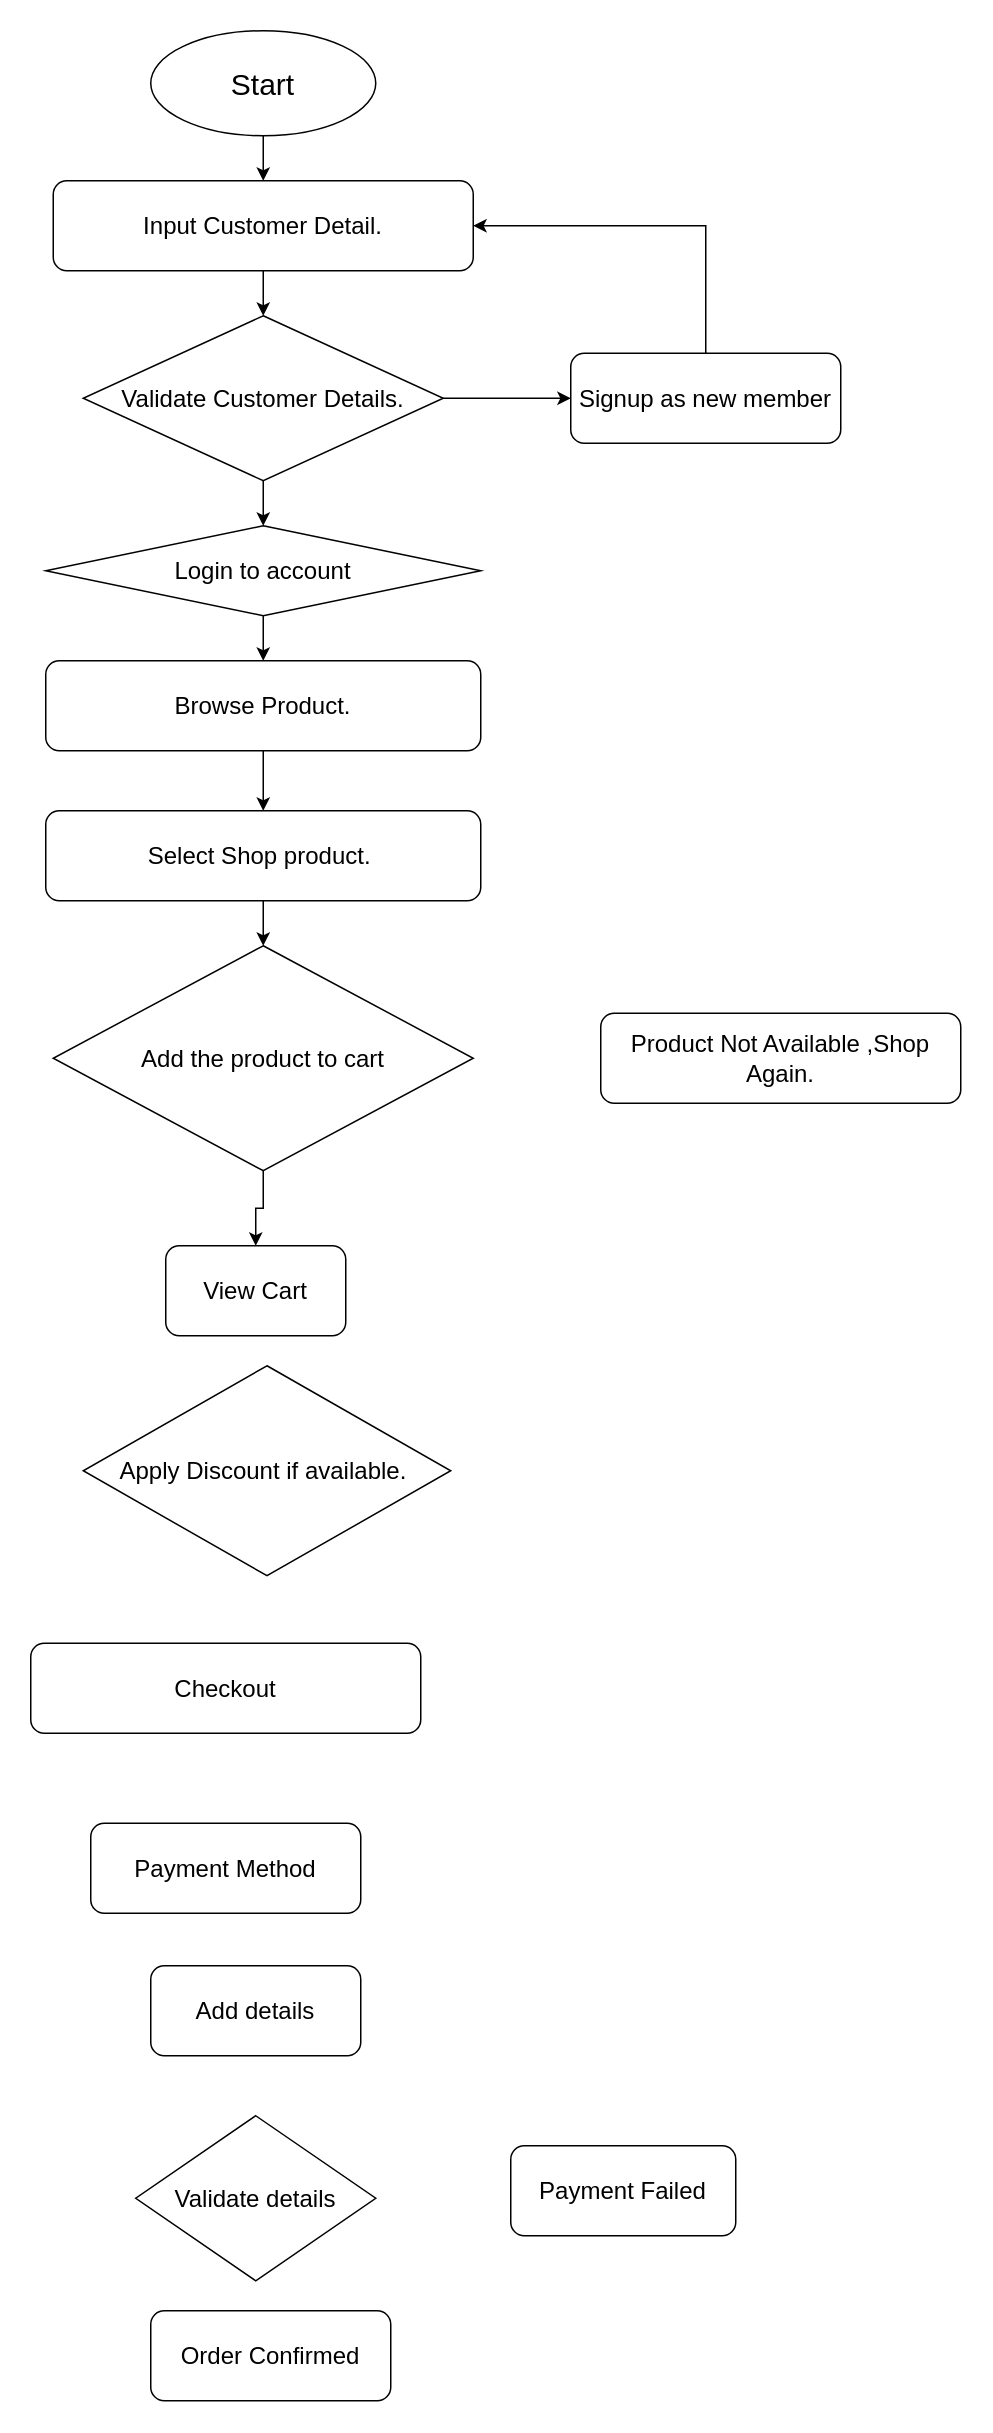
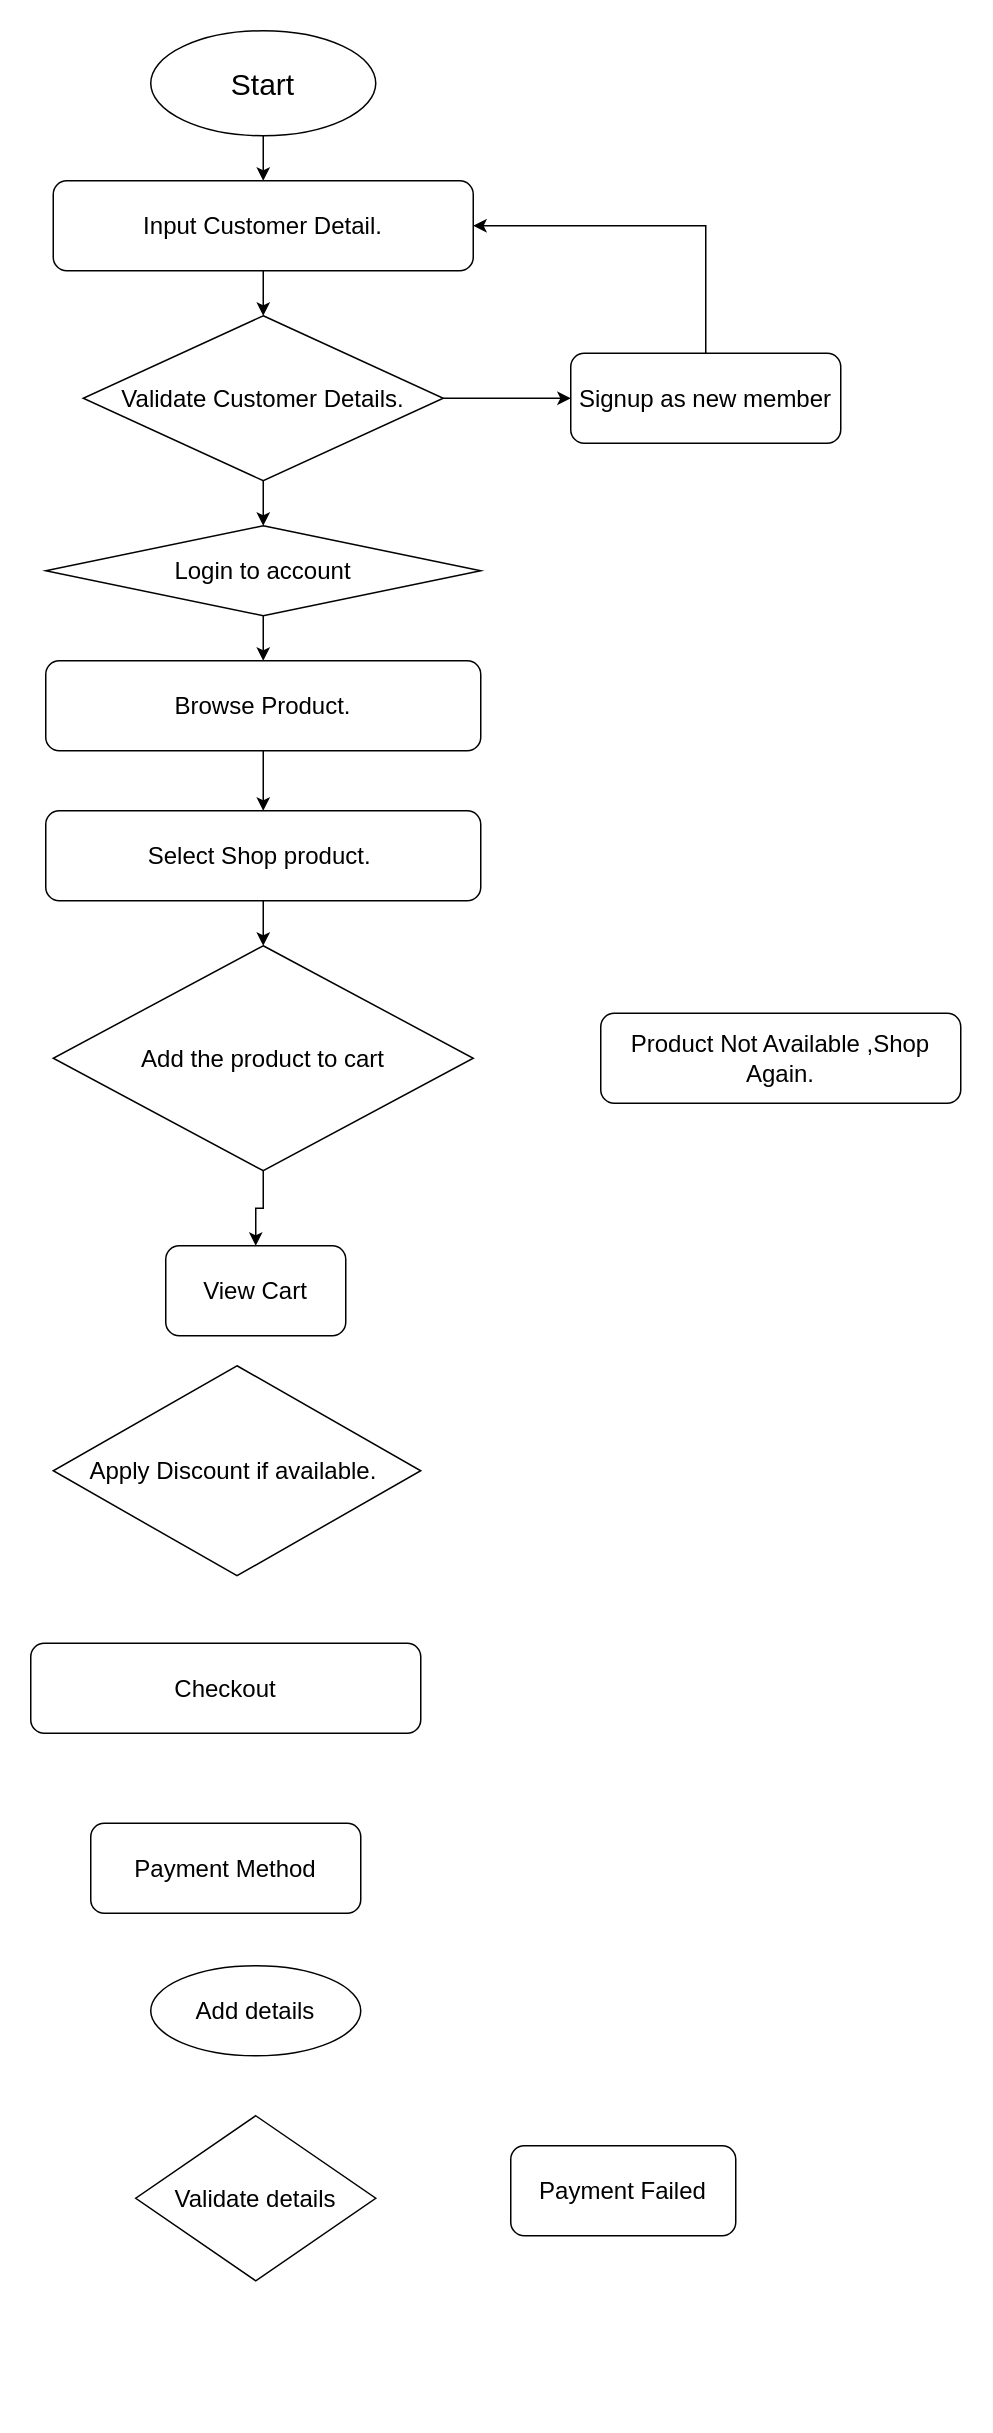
node "Apply Discount if available.": moved (267, 1471) -> (237, 1471)
node "Add details": shape rounded rectangle -> ellipse
node "Order Confirmed": removed
